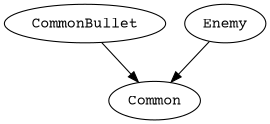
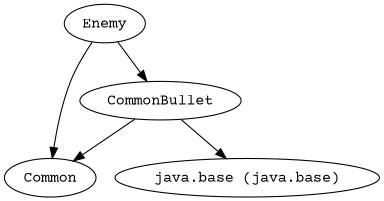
edge "Enemy" -> "CommonBullet": added
node "java.base (java.base)": added
